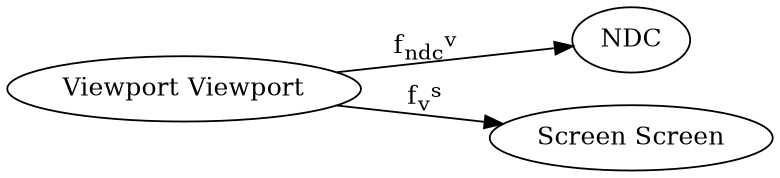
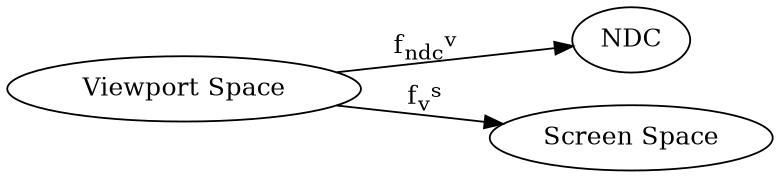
node "Viewport Viewport": label "Viewport Viewport" -> "Viewport Space"
node "Screen Screen": label "Screen Screen" -> "Screen Space"
